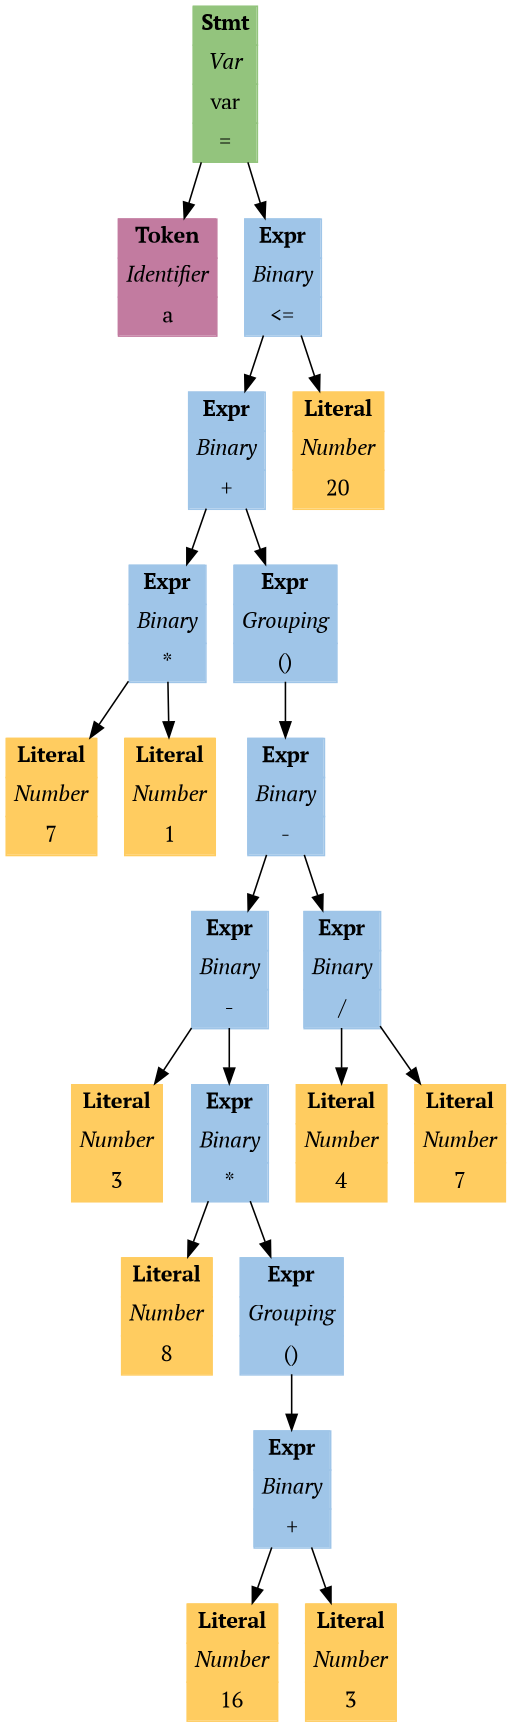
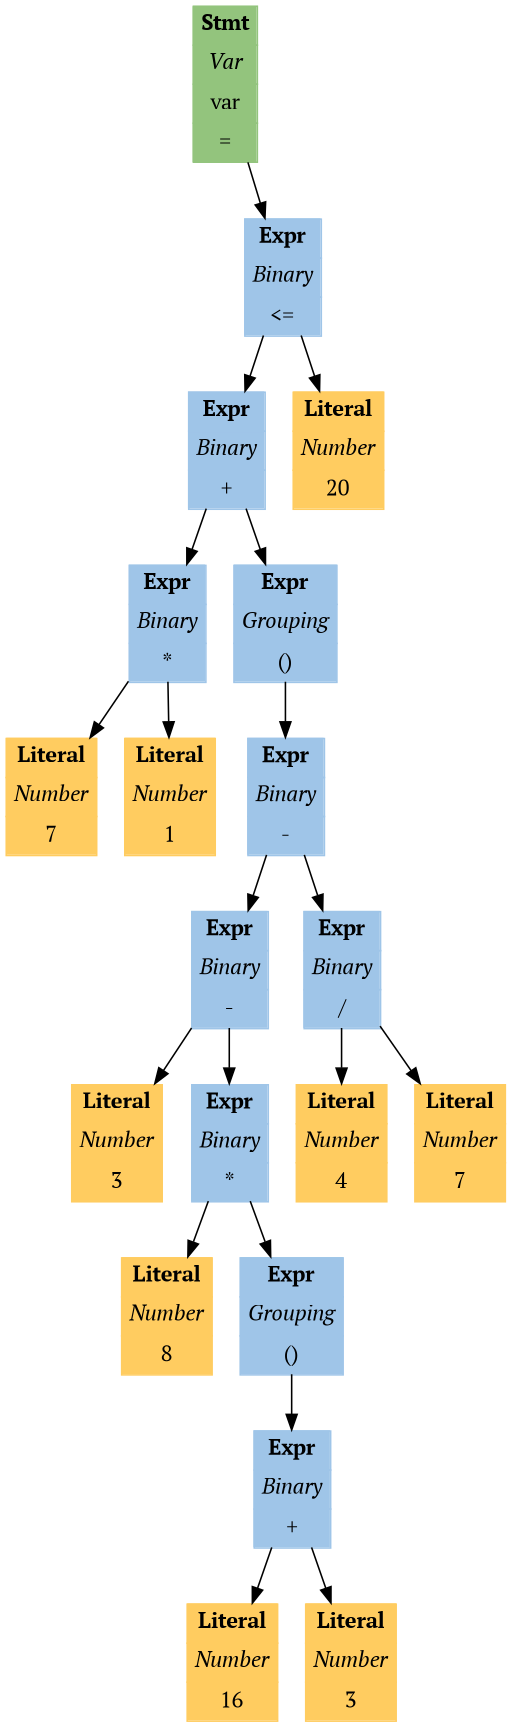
node "Token": removed
